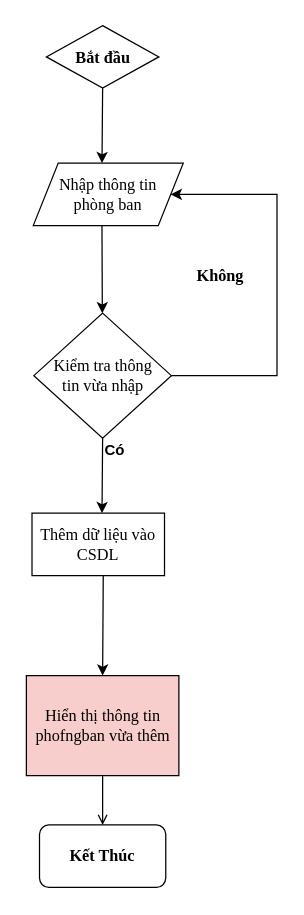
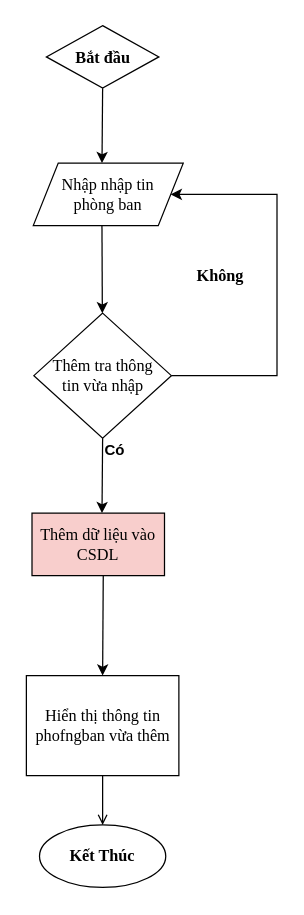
node "Nhập thông tin phòng ban": label "Nhập thông tin phòng ban" -> "Nhập nhập tin phòng ban"
node "Kiểm tra thông tin vừa nhập": label "Kiểm tra thông tin vừa nhập" -> "Thêm tra thông tin vừa nhập"
node "Thêm dữ liệu vào CSDL": fillcolor #ffffff -> #f8cecc
node "Hiển thị thông tin phofngban vừa thêm": fillcolor #f8cecc -> #ffffff
node "Kết Thúc": shape rounded rectangle -> ellipse
